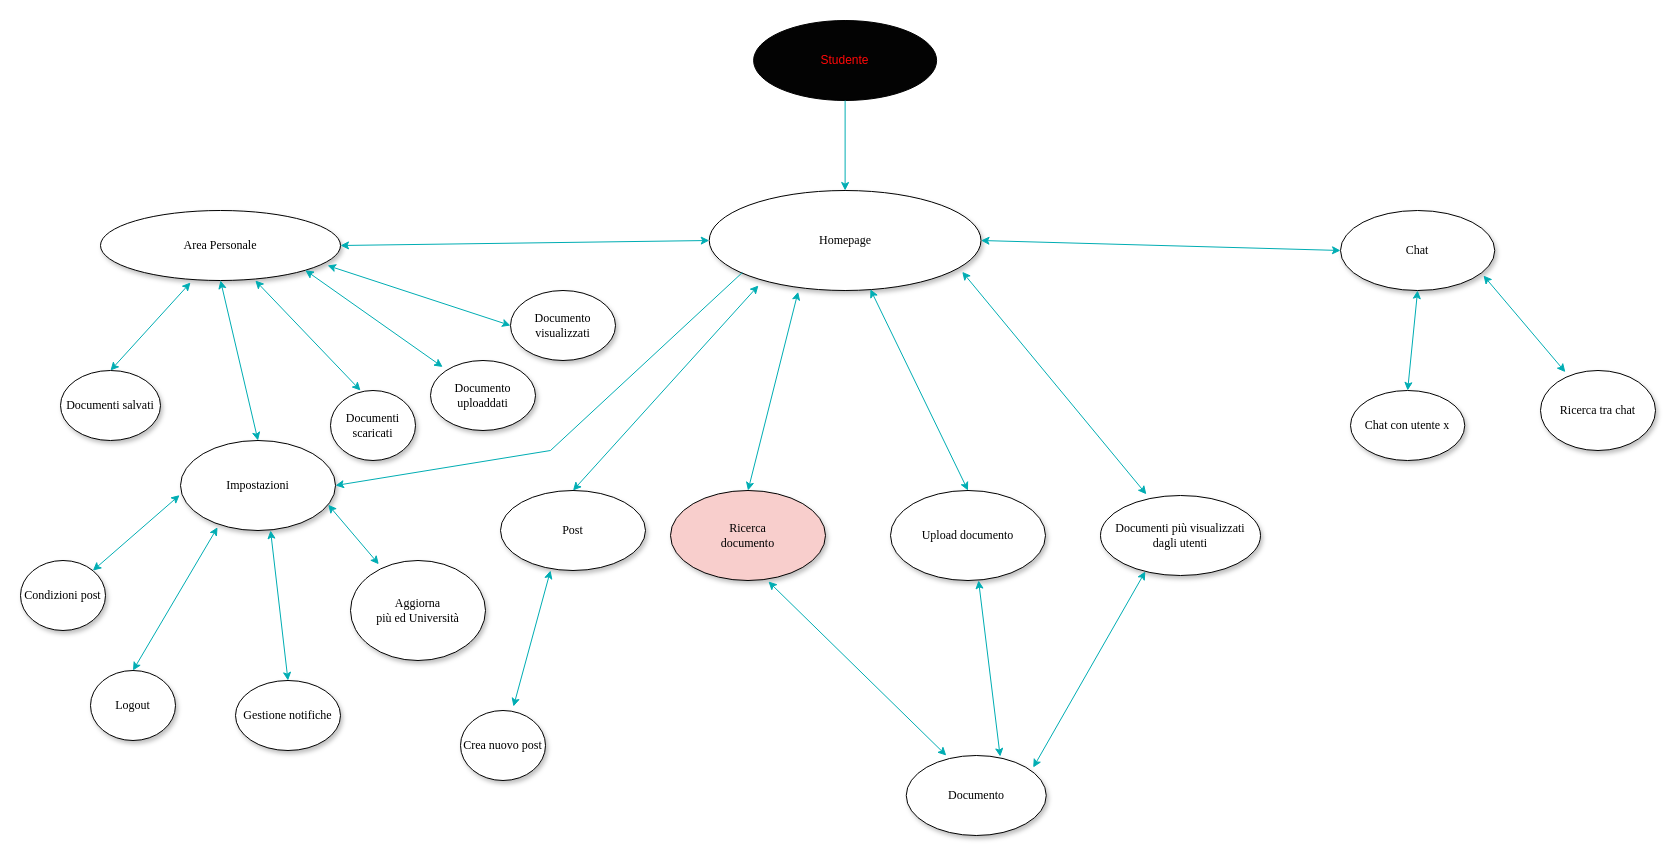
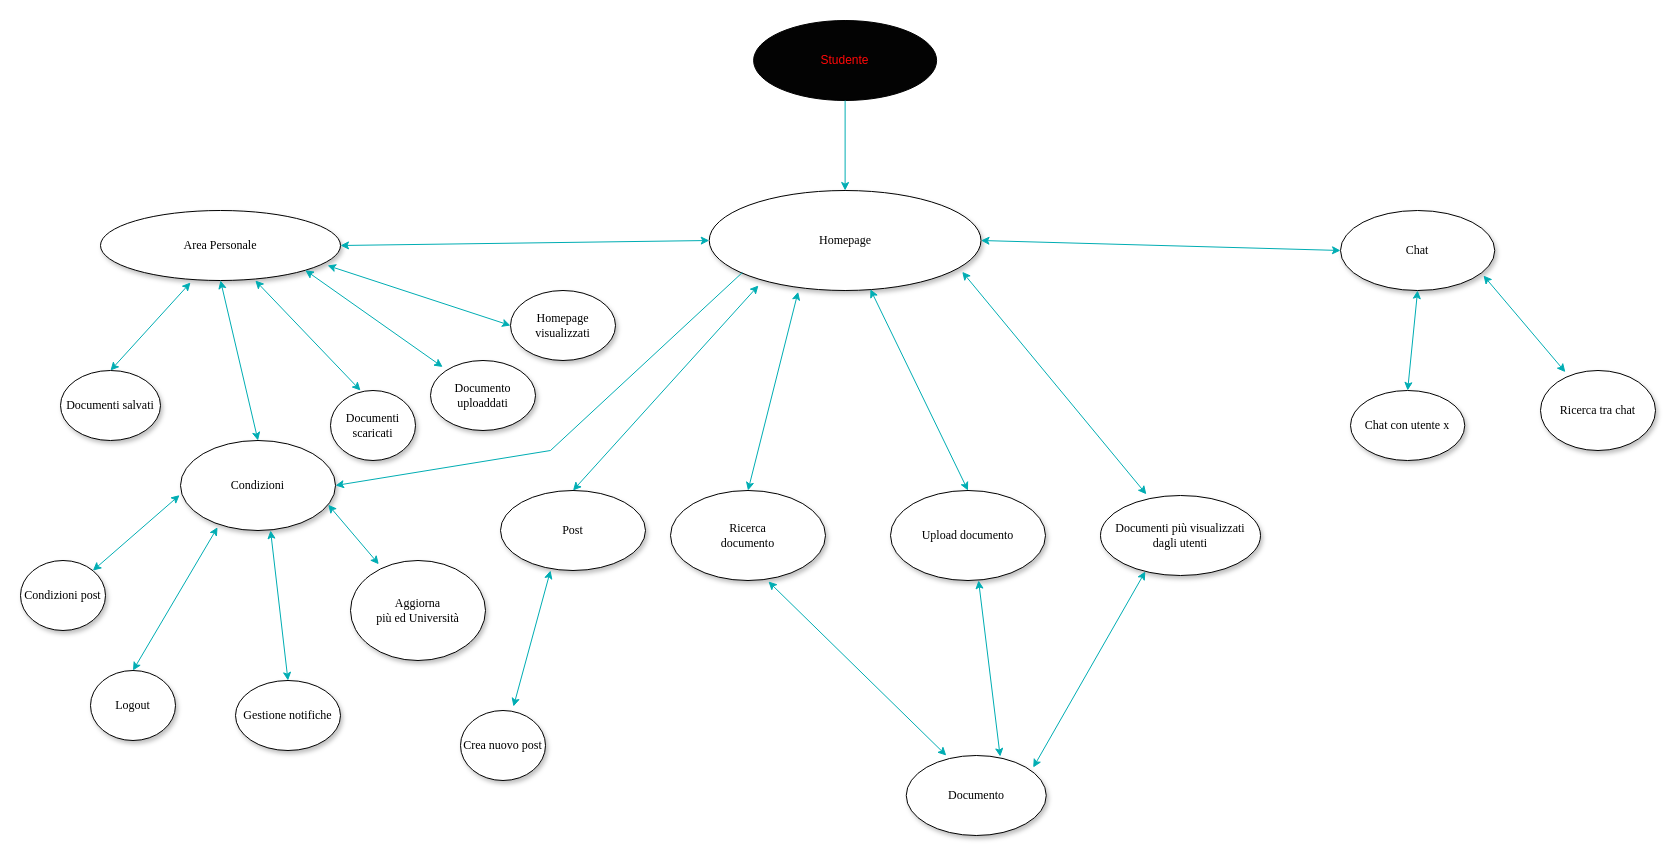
node "Documento visualizzati": label "Documento visualizzati" -> "Homepage visualizzati"
node "Impostazioni": label "Impostazioni" -> "Condizioni"
node "Ricerca documento": fillcolor #f8cecc -> #ffffff
